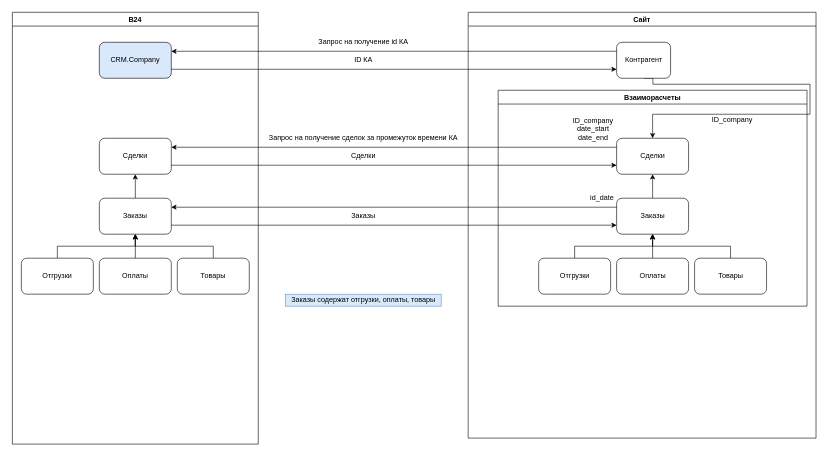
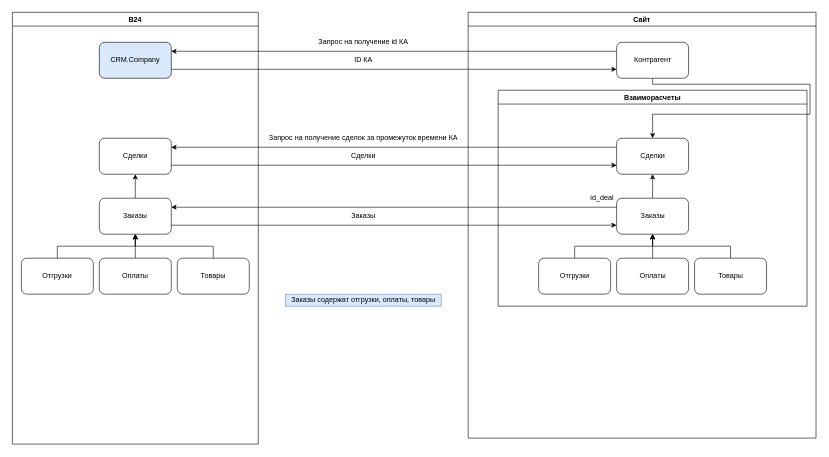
node "Контрагент": size 54x36 -> 72x36
node "ID_company": removed
node "ID_company date_start date_end": removed
node "id_date": label "id_date" -> "id_deal"
